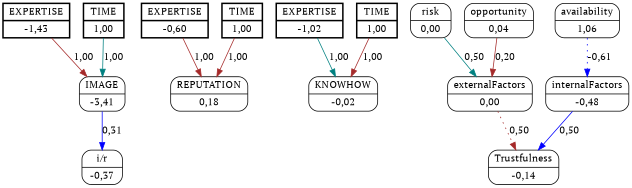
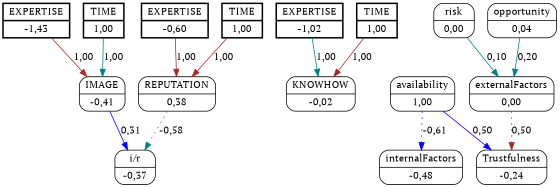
node "availability": text "1,06" -> "1,00"
edge "opportunity" -> "externalFactors": color brown -> teal
edge "risk" -> "externalFactors": label "0,50" -> "0,10"
node "IMAGE": text "-3,41" -> "-0,41"
node "REPUTATION": text "0,18" -> "0,38"
edge "REPUTATION" -> "i/r": added, label "-0,58"
edge "internalFactors" -> "Trustfulness": now "availability" -> "Trustfulness"
node "Trustfulness": text "-0,14" -> "-0,24"
